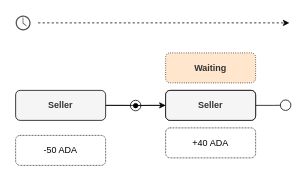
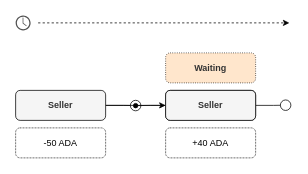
node "-50 ADA": moved (60, 150) -> (60, 143)
